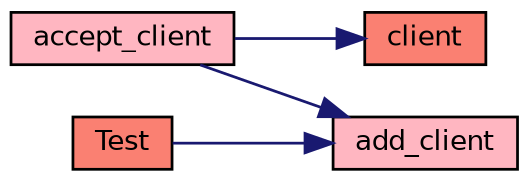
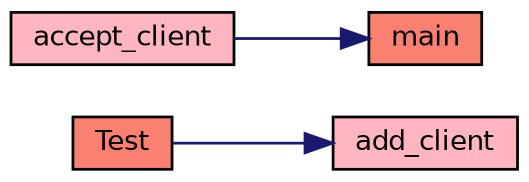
node "client": label "client" -> "main"
edge "accept_client" -> "add_client": removed
